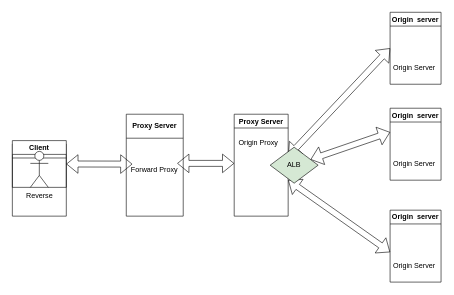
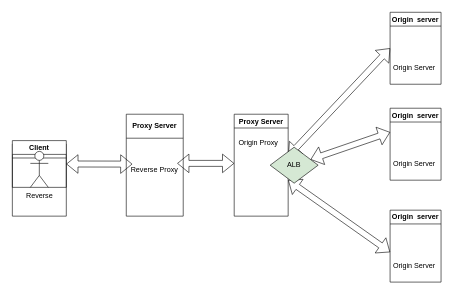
node "Forward Proxy": label "Forward Proxy" -> "Reverse Proxy"
